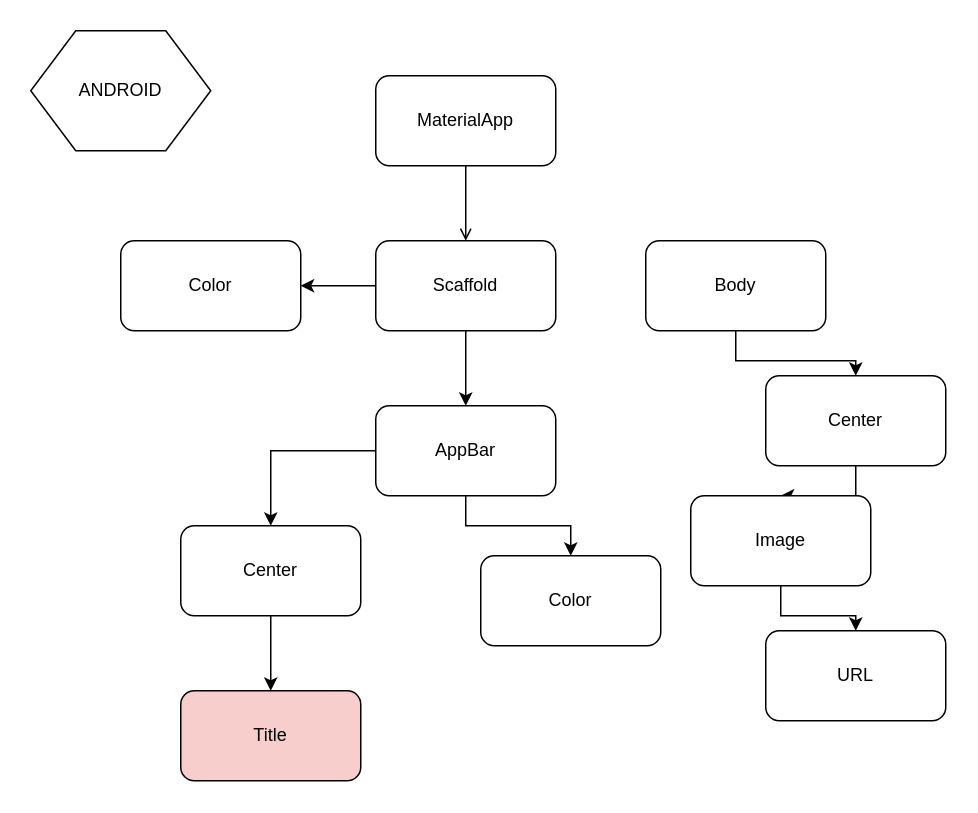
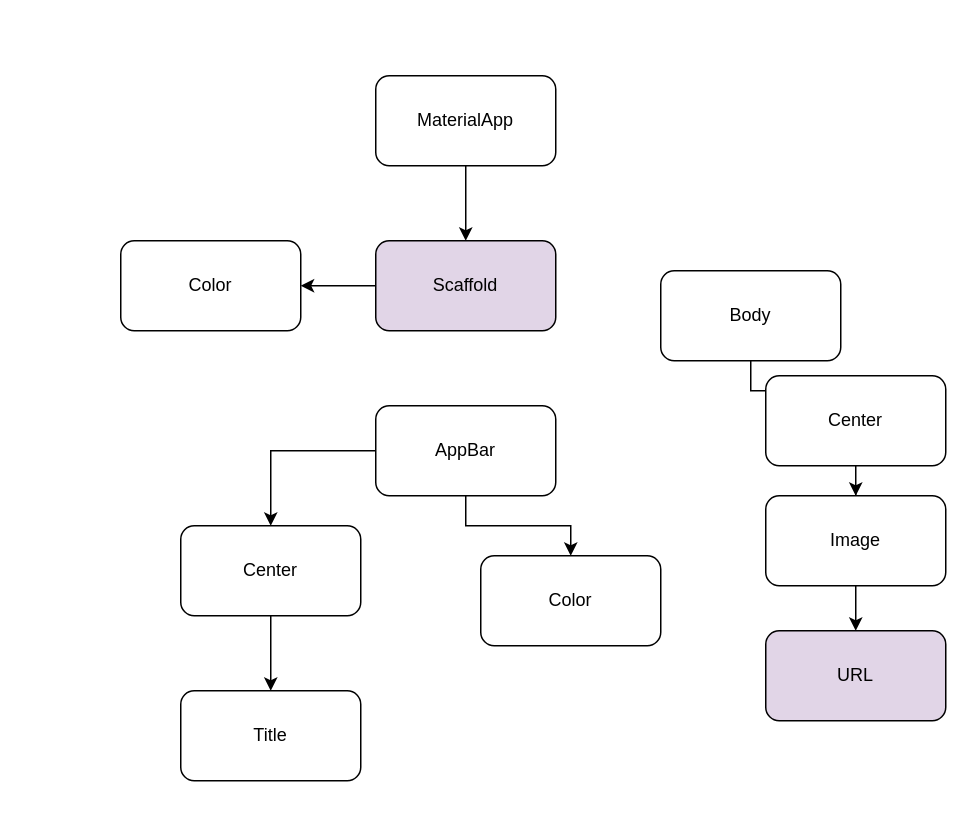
node "ANDROID": removed
edge "MaterialApp" -> "Scaffold": arrowhead open -> classic
node "Scaffold": fillcolor #ffffff -> #e1d5e7
node "Body": moved (736, 286) -> (751, 316)
edge "Scaffold" -> "AppBar": removed
node "Image": moved (781, 541) -> (856, 541)
node "URL": fillcolor #ffffff -> #e1d5e7
node "Title": fillcolor #f8cecc -> #ffffff
